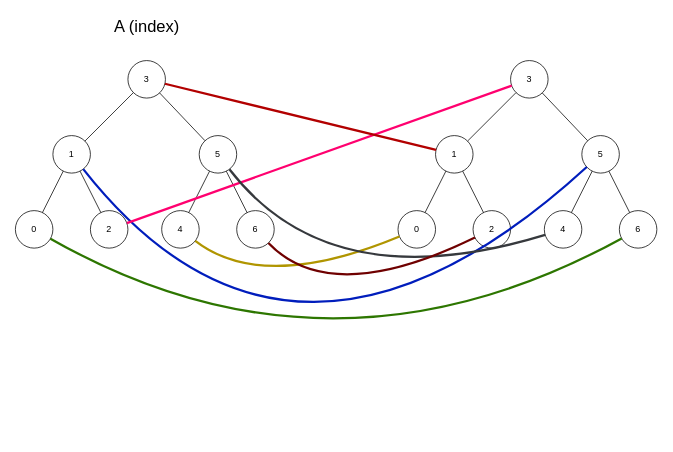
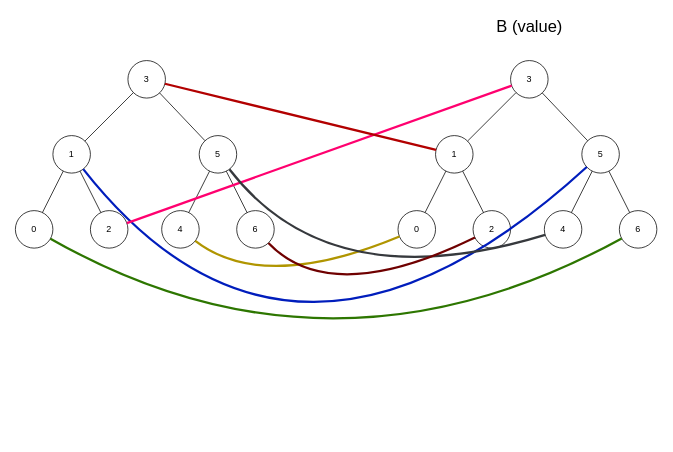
node "A (index)": removed
node "B (value)": added
